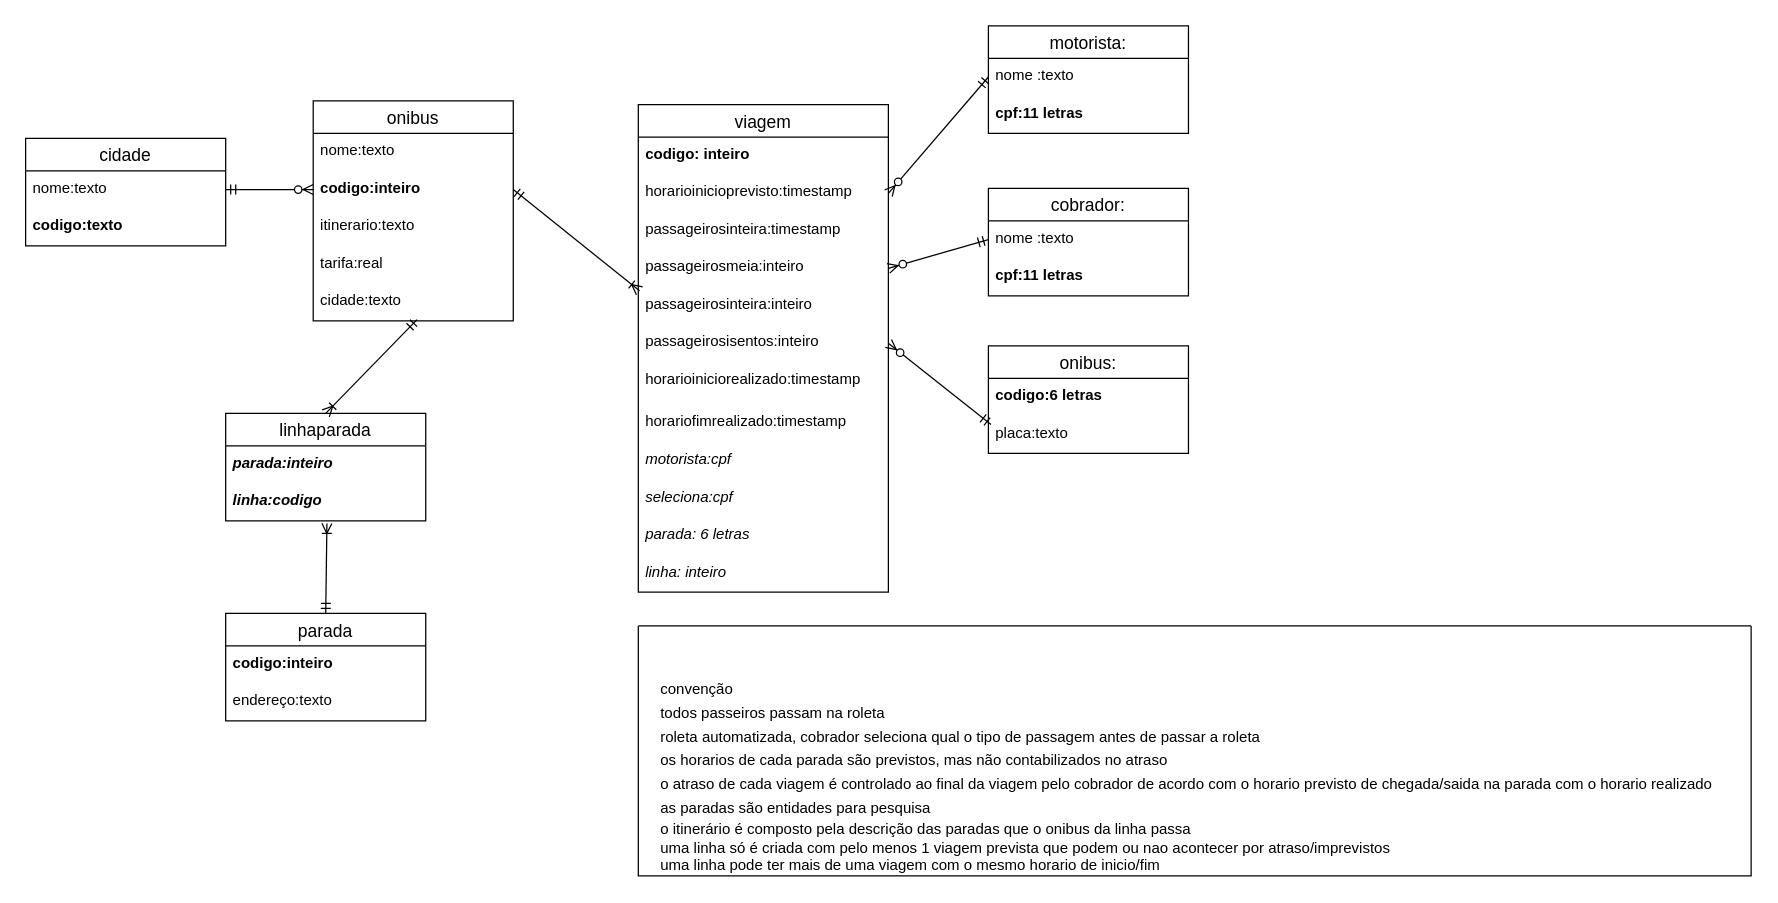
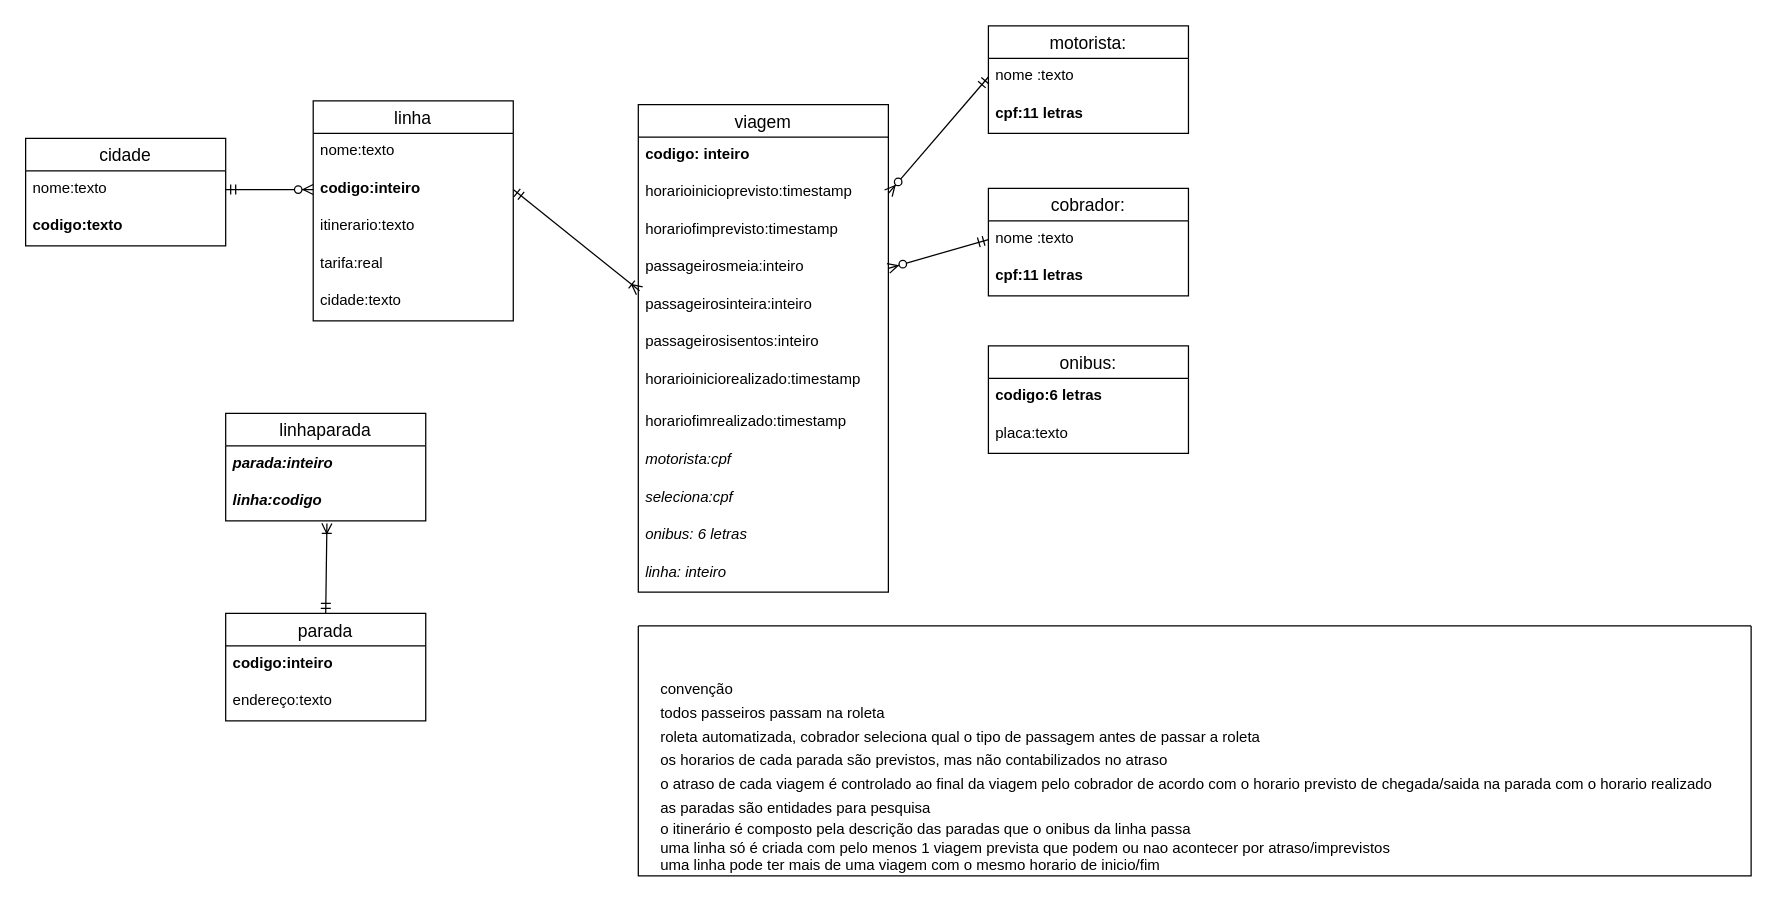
node "onibus": label "onibus" -> "linha"
node "passageirosinteira:timestamp": label "passageirosinteira:timestamp" -> "horariofimprevisto:timestamp"
edge "cidade:texto" -- "linhaparada": removed
edge "passageirosisentos:inteiro" -- "placa:texto": removed
node "parada: 6 letras": label "parada: 6 letras" -> "onibus: 6 letras"
